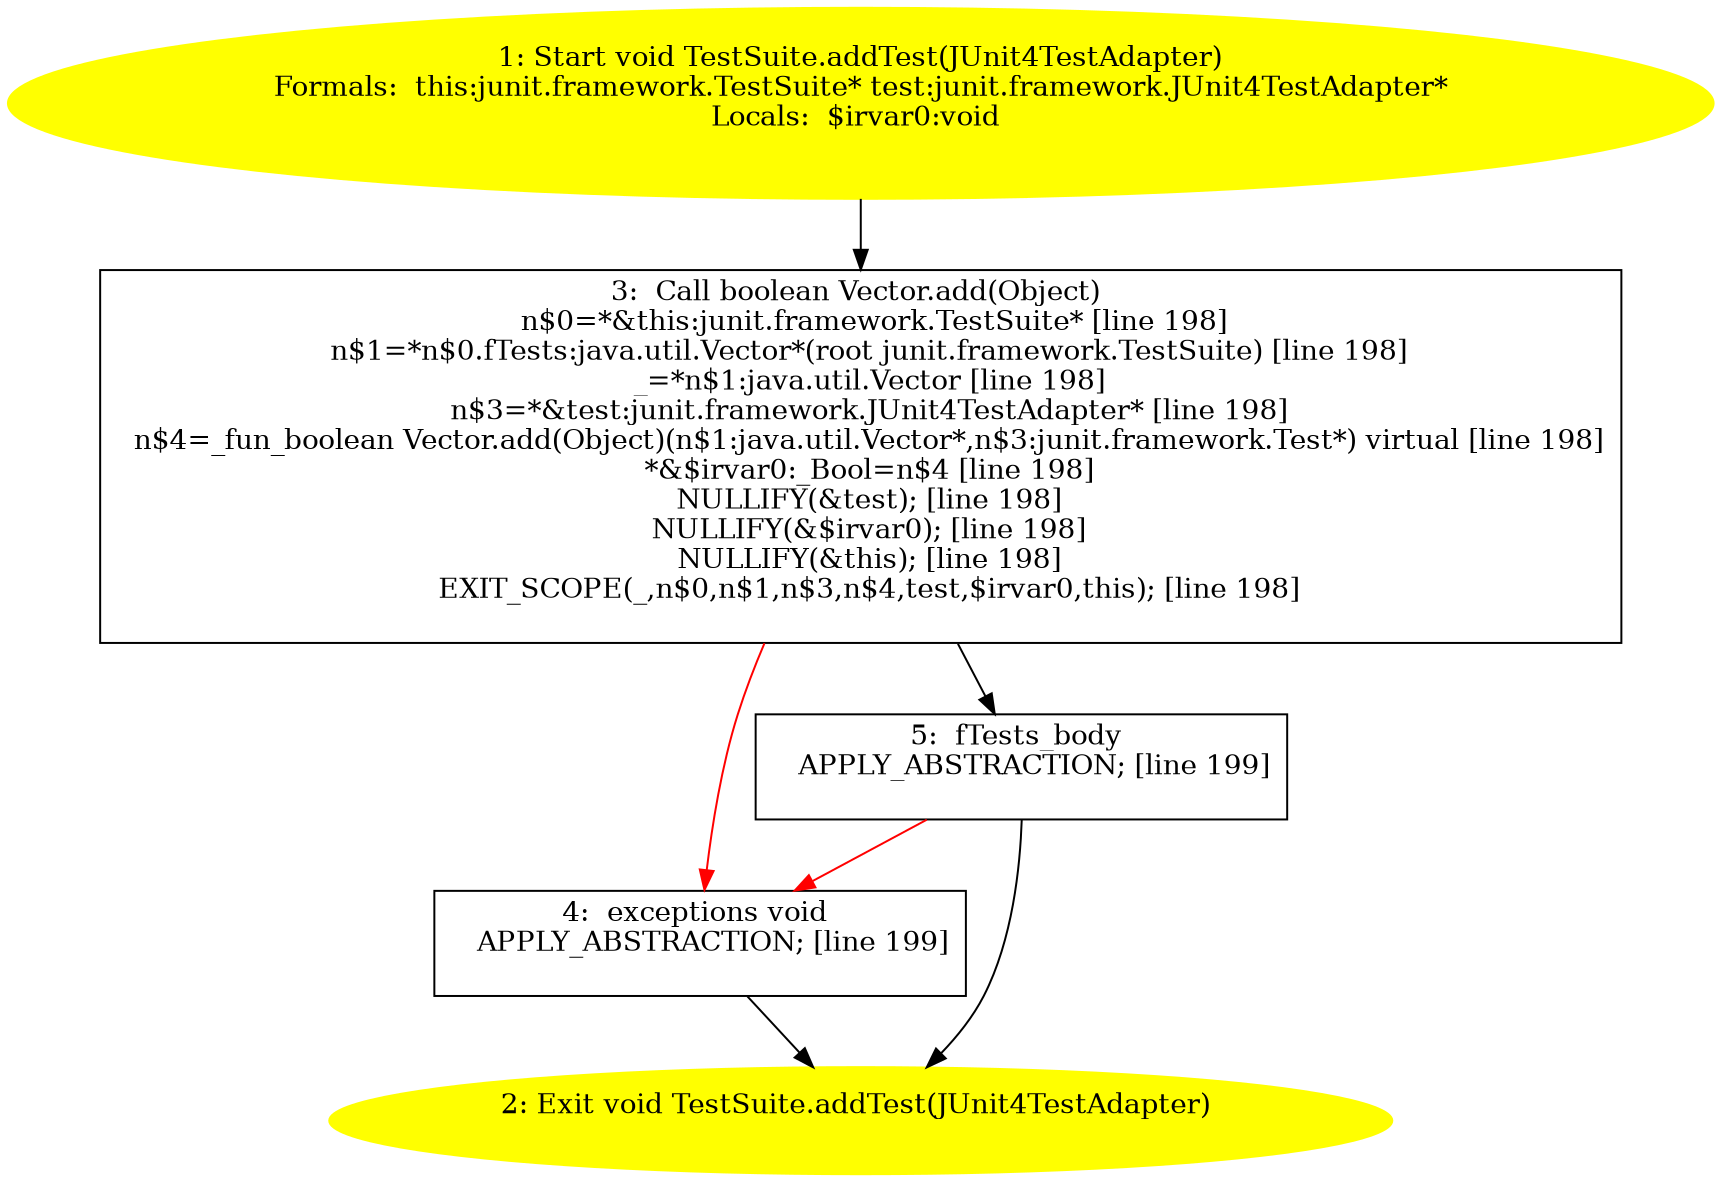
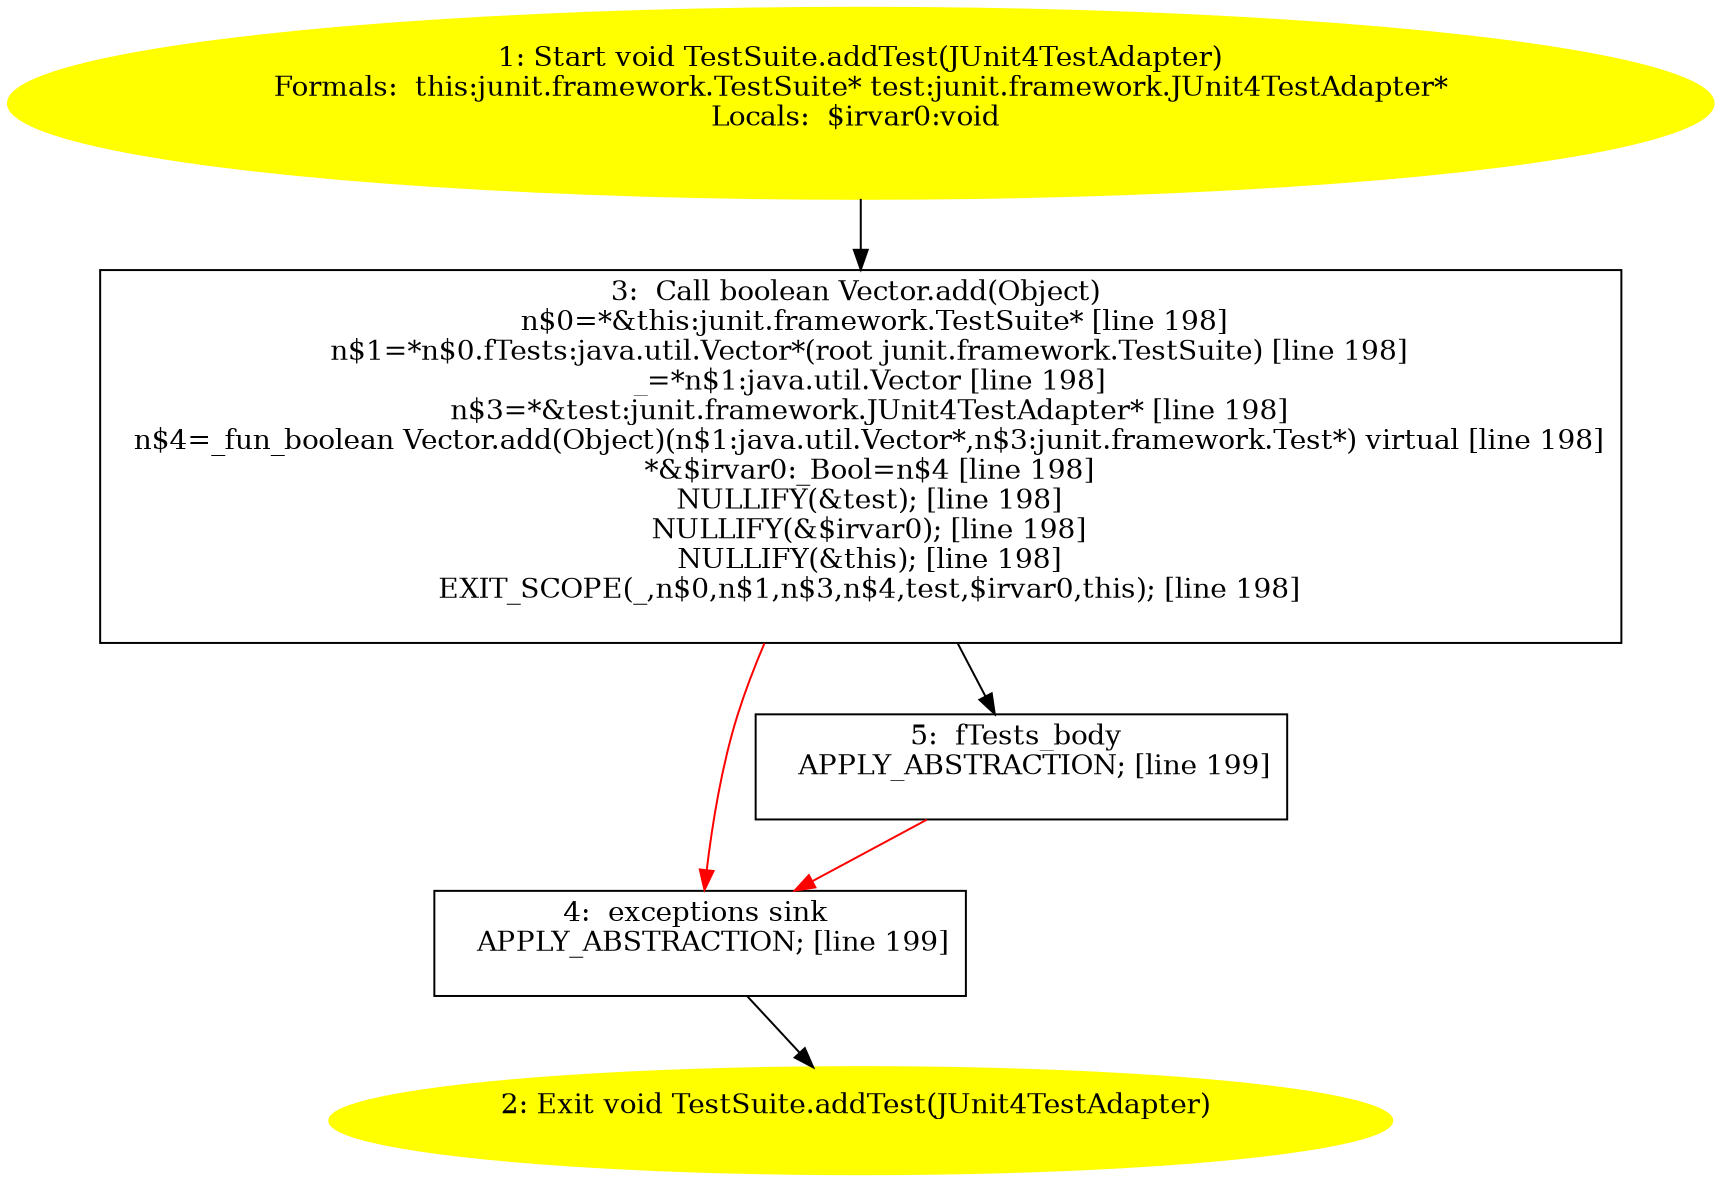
node "4:  exceptions void APPLY_ABSTRACTION; [line 199]": label "4:  exceptions void APPLY_ABSTRACTION; [line 199]" -> "4:  exceptions sink APPLY_ABSTRACTION; [line 199]"
edge "5:  fTests_body APPLY_ABSTRACTION; [line 199]" -> "2: Exit void TestSuite.addTest(JUnit4TestAdapter)": removed
